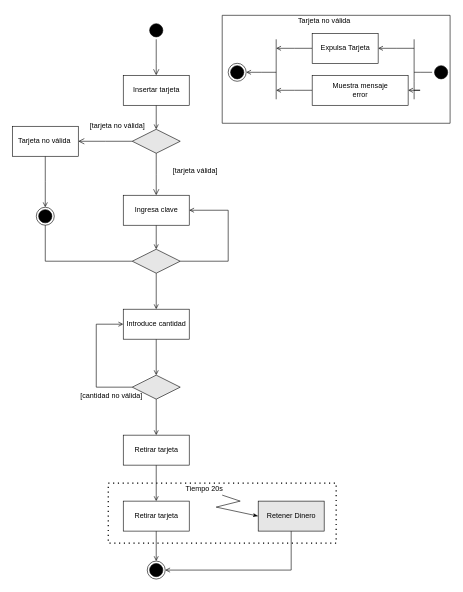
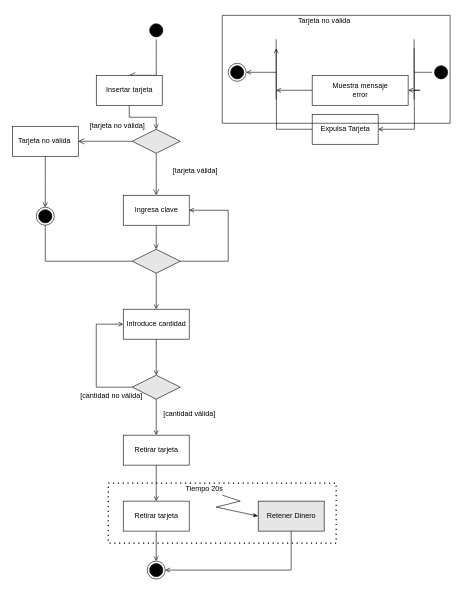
node "Expulsa Tarjeta": moved (345, 48) -> (345, 129)
node "Insertar tarjeta": moved (156, 90) -> (129, 90)
node "[cantidad válida]": added
